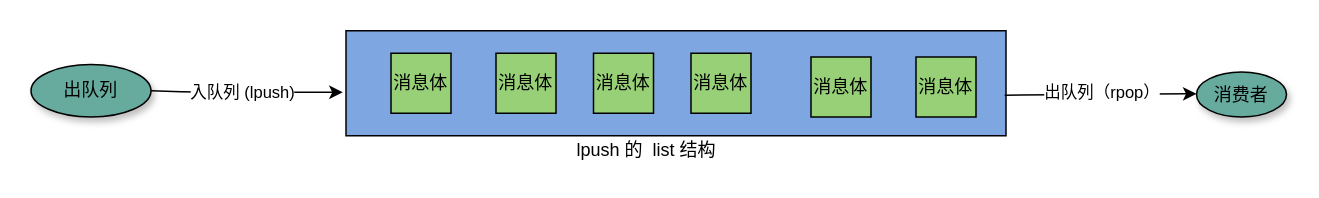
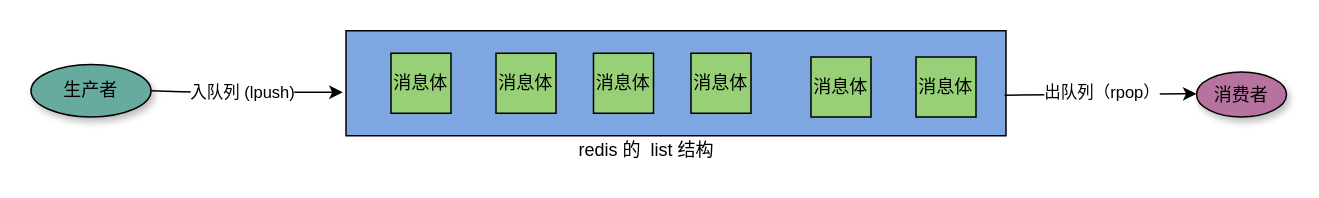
node "出队列": label "出队列" -> "生产者"
node "消费者": fillcolor #67ab9f -> #b5739d
node "lpush 的 list 结构": label "lpush 的 list 结构" -> "redis 的 list 结构"
